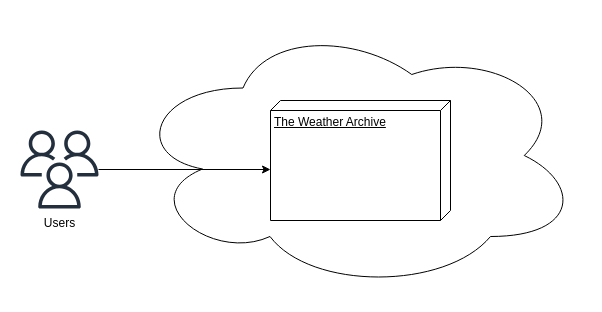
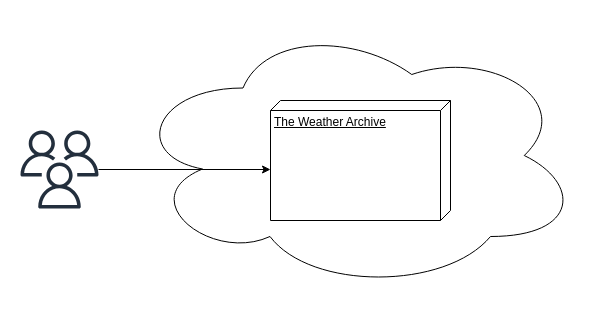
node "Users": removed
